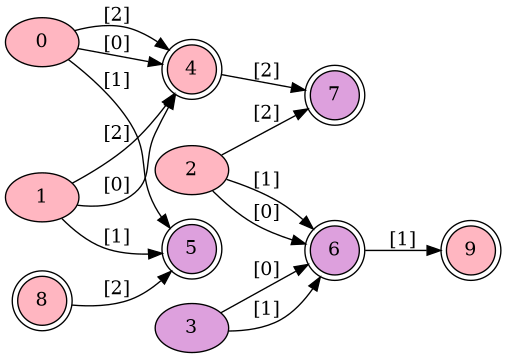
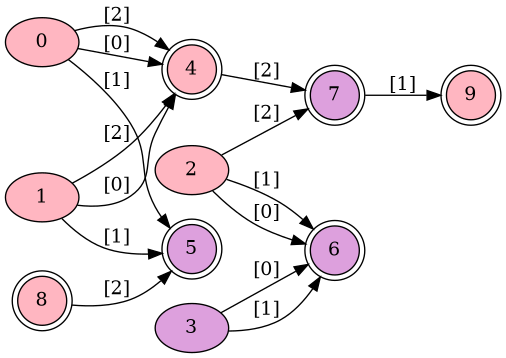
edge "6" -> "9": now "7" -> "9"
